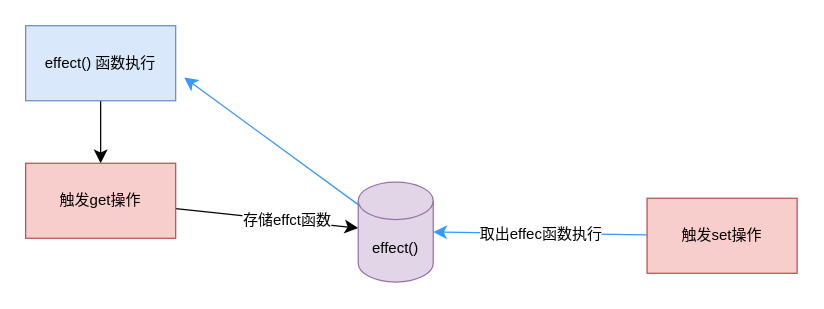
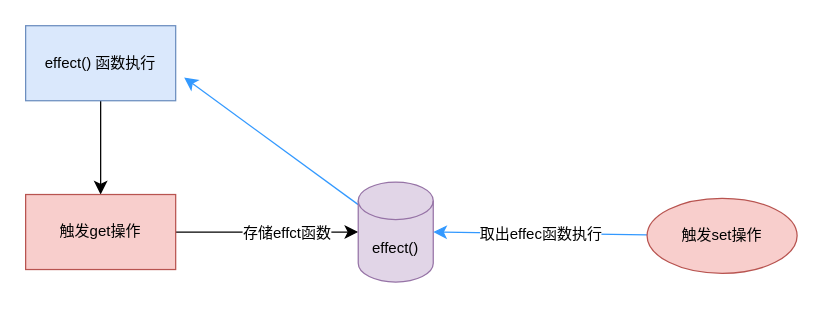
node "触发get操作": moved (101, 201) -> (101, 232)
node "触发set操作": shape rectangle -> ellipse
